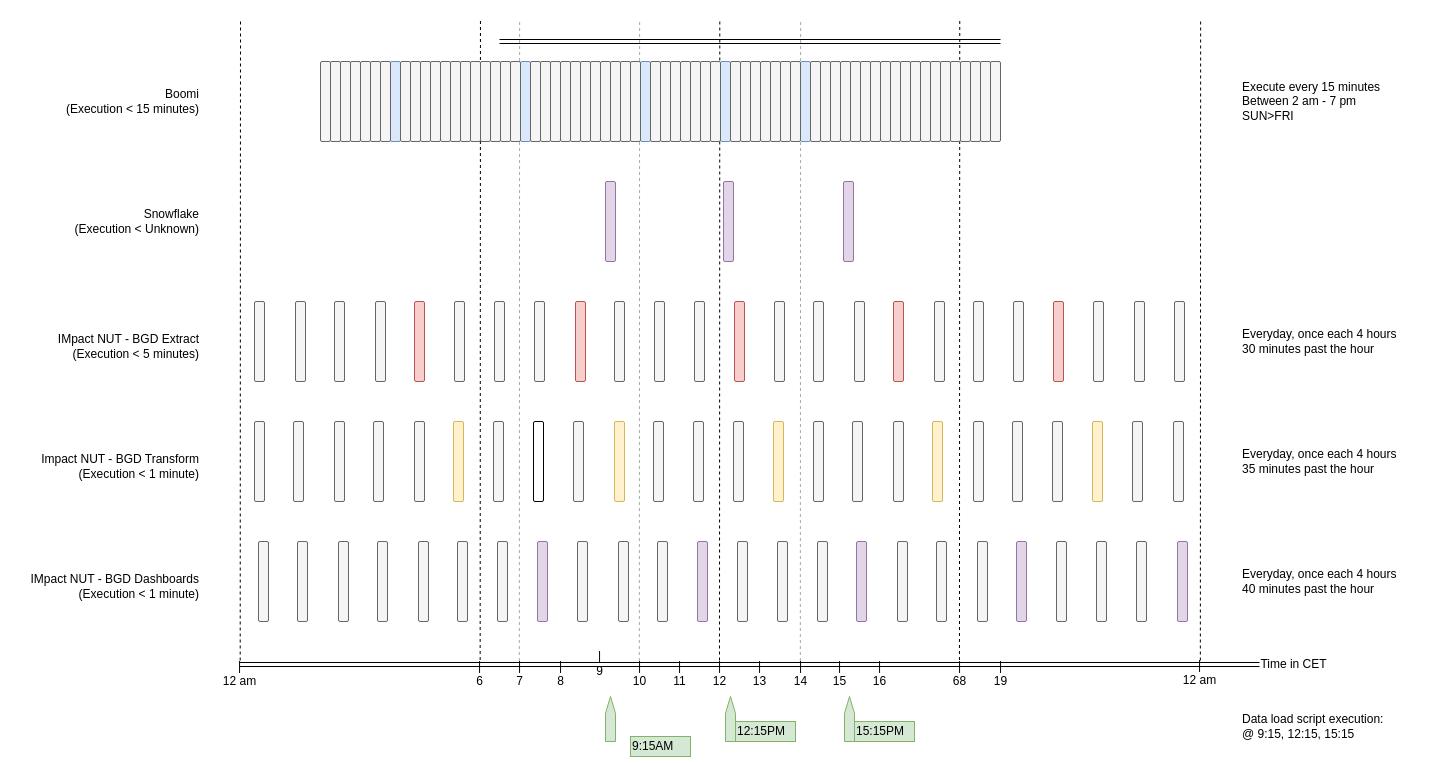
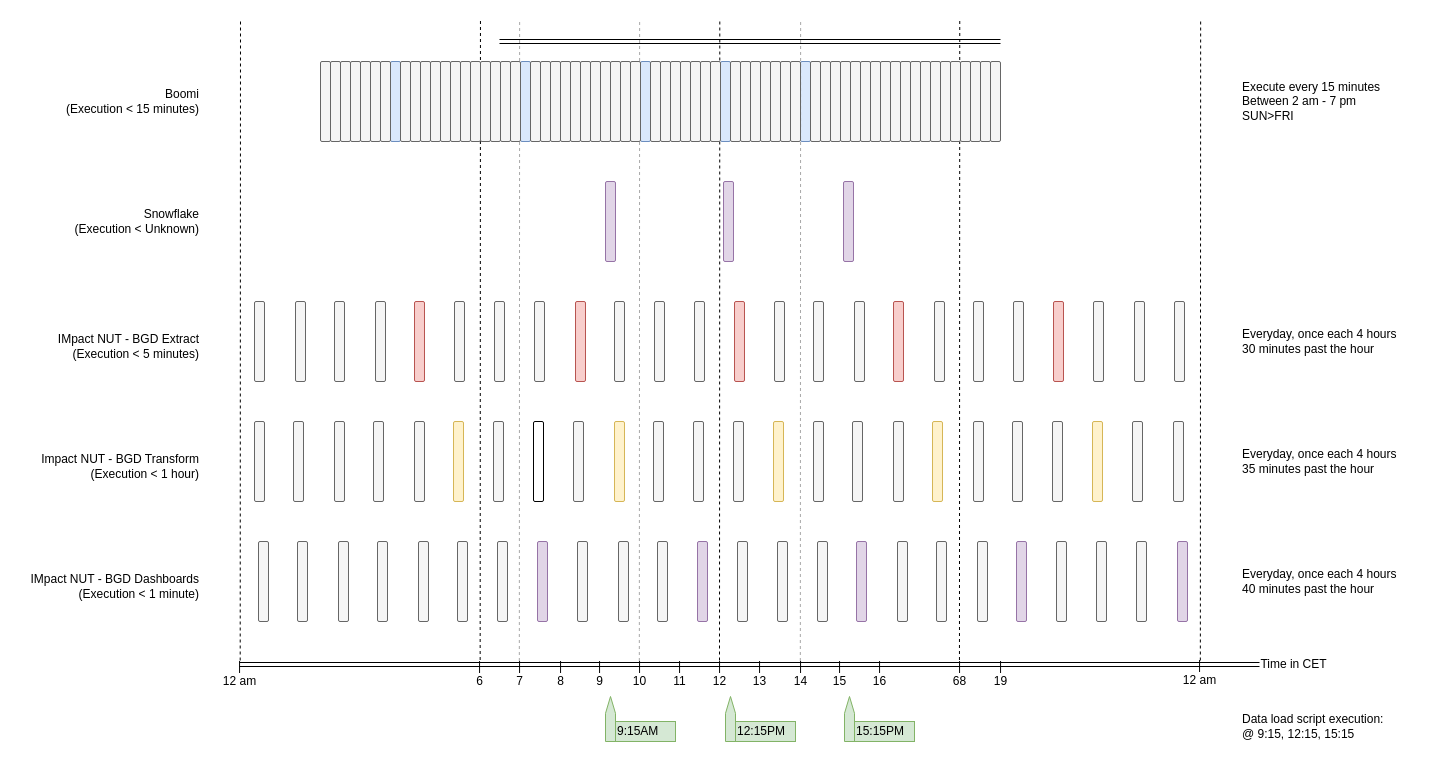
node "Impact NUT - BGD Transform (Execution < 1 minute)": label "Impact NUT - BGD Transform (Execution < 1 minute)" -> "Impact NUT - BGD Transform (Execution < 1 hour)"
node "| 9": moved (600, 664) -> (600, 674)
node "9:15AM": moved (661, 747) -> (646, 732)
